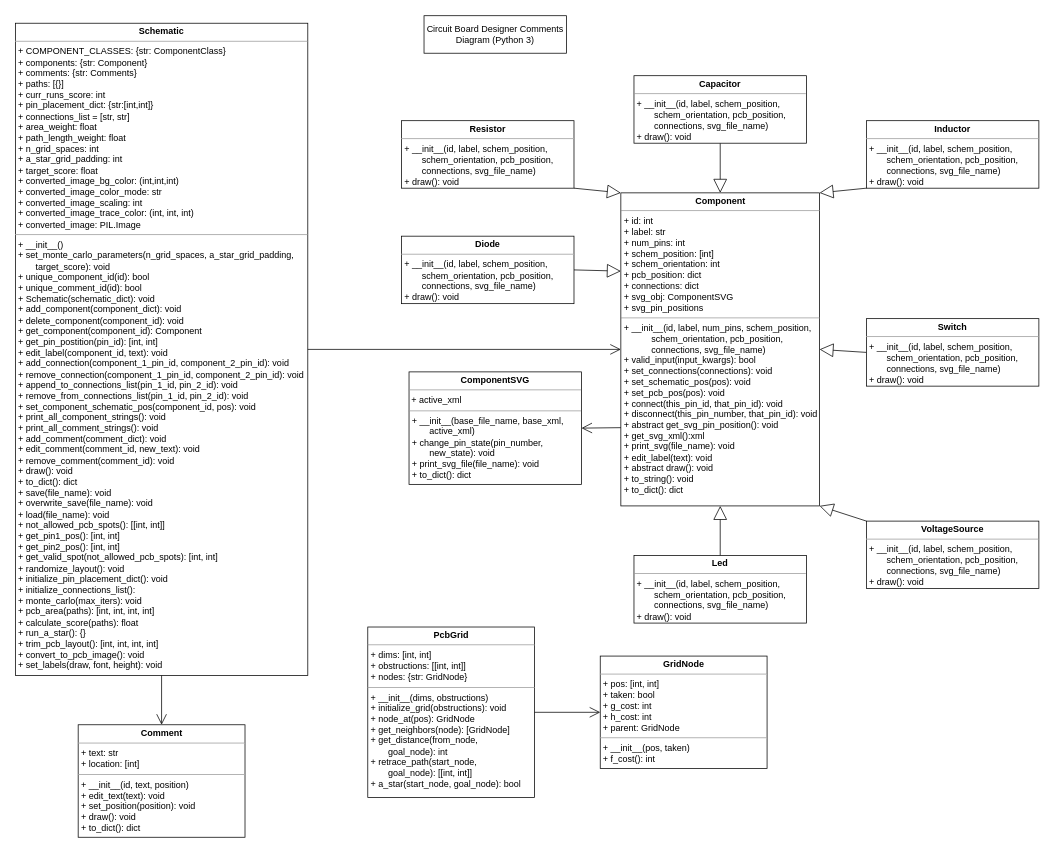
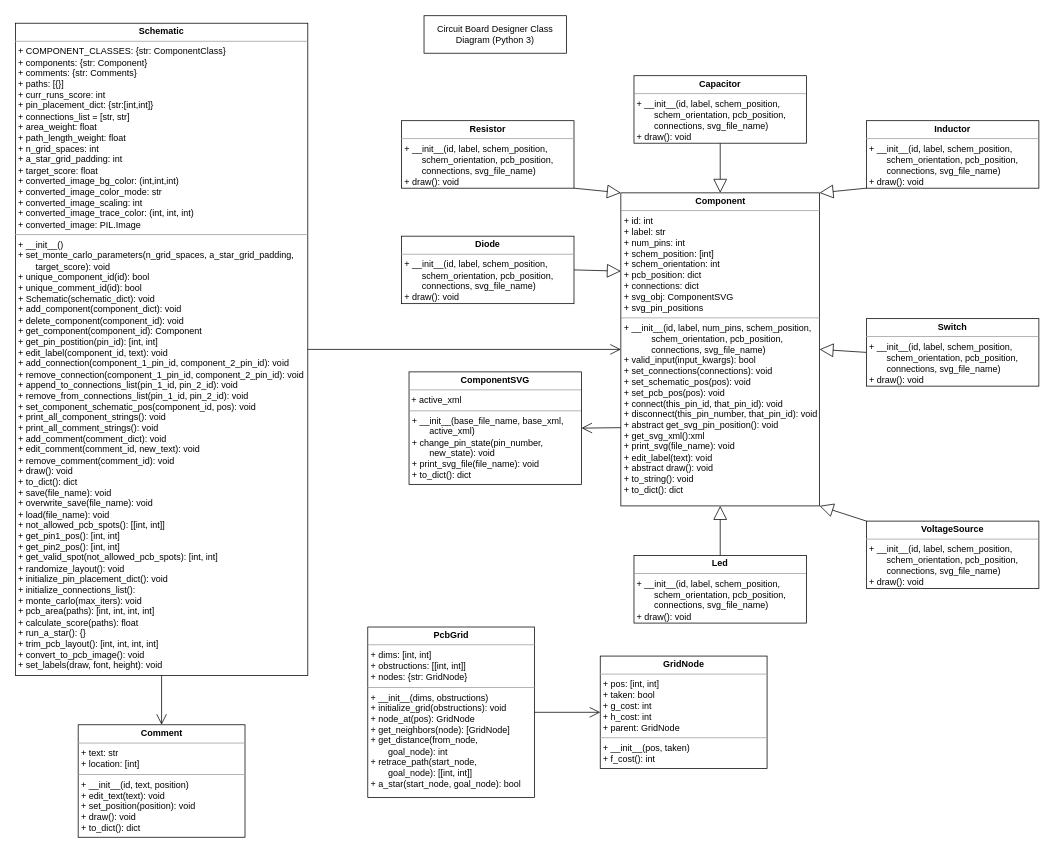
node "Circuit Board Designer Comments Diagram (Python 3)": label "Circuit Board Designer Comments Diagram (Python 3)" -> "Circuit Board Designer Class Diagram (Python 3)"
